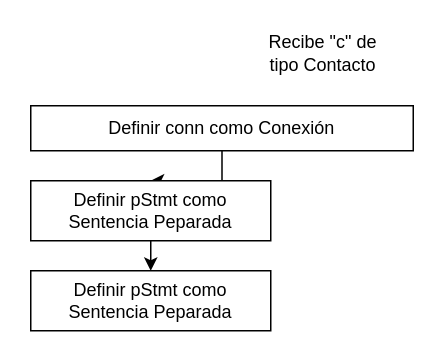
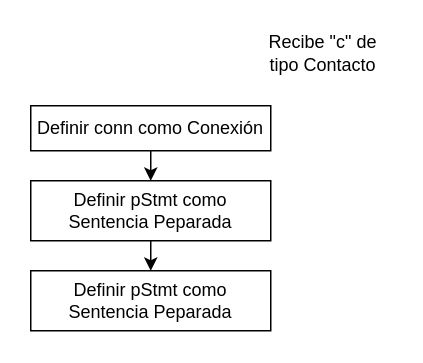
node "Definir conn como Conexión": size 383x45 -> 240x45
